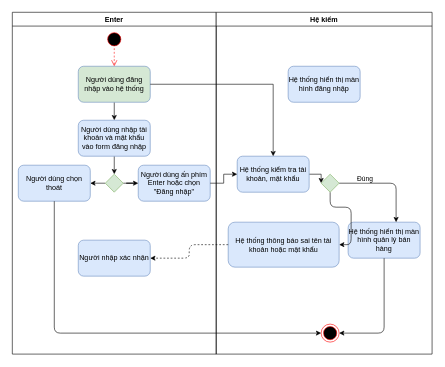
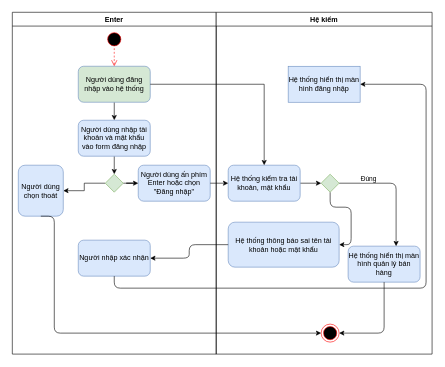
node "Hệ thống hiển thị màn hình đăng nhập": shape rounded rectangle -> rectangle
node "Hệ thống kiểm tra tài khoản, mật khẩu": moved (273, 174) -> (264, 183)
node "Người dùng chọn thoát": size 72x36 -> 45x51
node "Hệ thống hiển thị màn hình quản lý bán hàng": moved (384, 240) -> (384, 264)
edge "Hệ thống thông báo sai tên tài khoản hoặc mật khẩu" -> "Người nhập xác nhận": style dashed -> solid
edge "Người nhập xác nhận" -> "Hệ thống hiển thị màn hình đăng nhập": added
